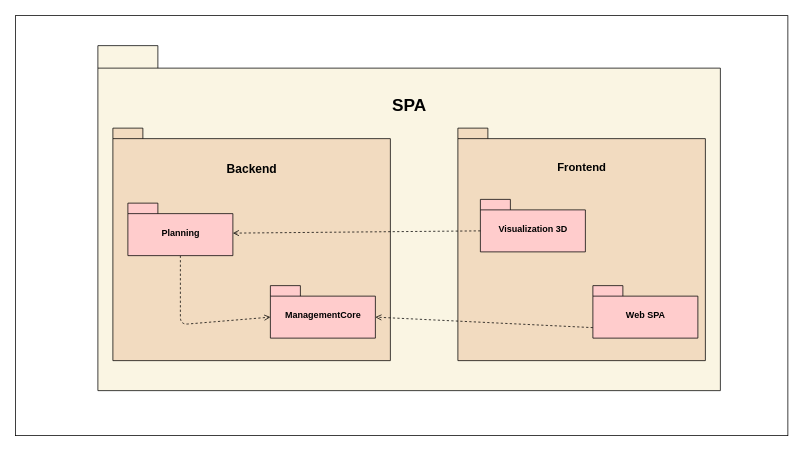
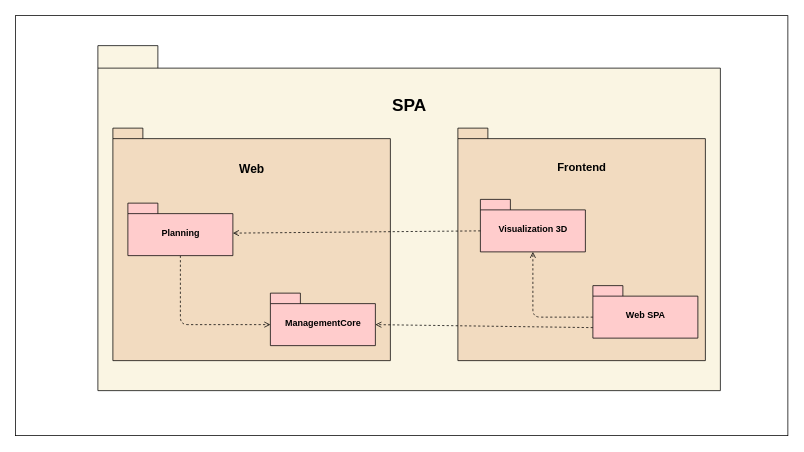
node "Backend": label "Backend" -> "Web"
node "ManagementCore": moved (323, 312) -> (323, 319)
edge "Web SPA" -> "Visualization 3D": added
